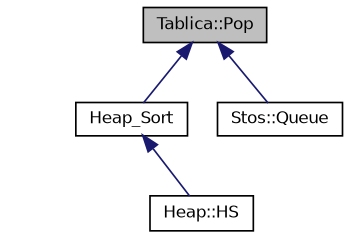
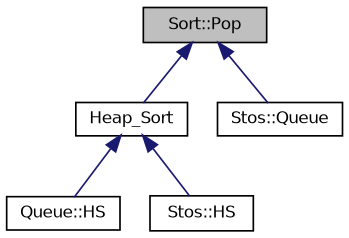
node "Tablica::Pop": label "Tablica::Pop" -> "Sort::Pop"
node "Queue::HS": added
node "Heap::HS": label "Heap::HS" -> "Stos::HS"
